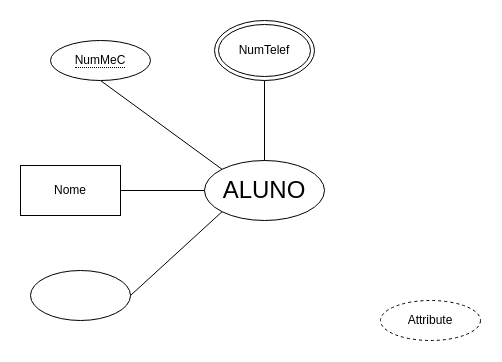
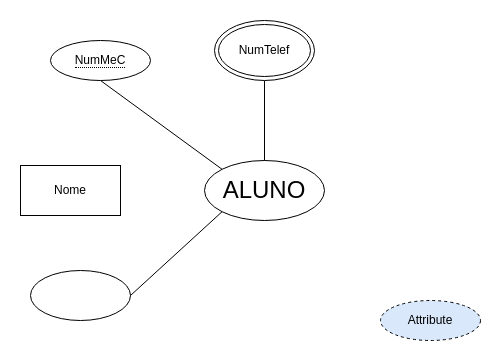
edge "Nome" -- "ALUNO": removed
node "Attribute": fillcolor #ffffff -> #dae8fc
